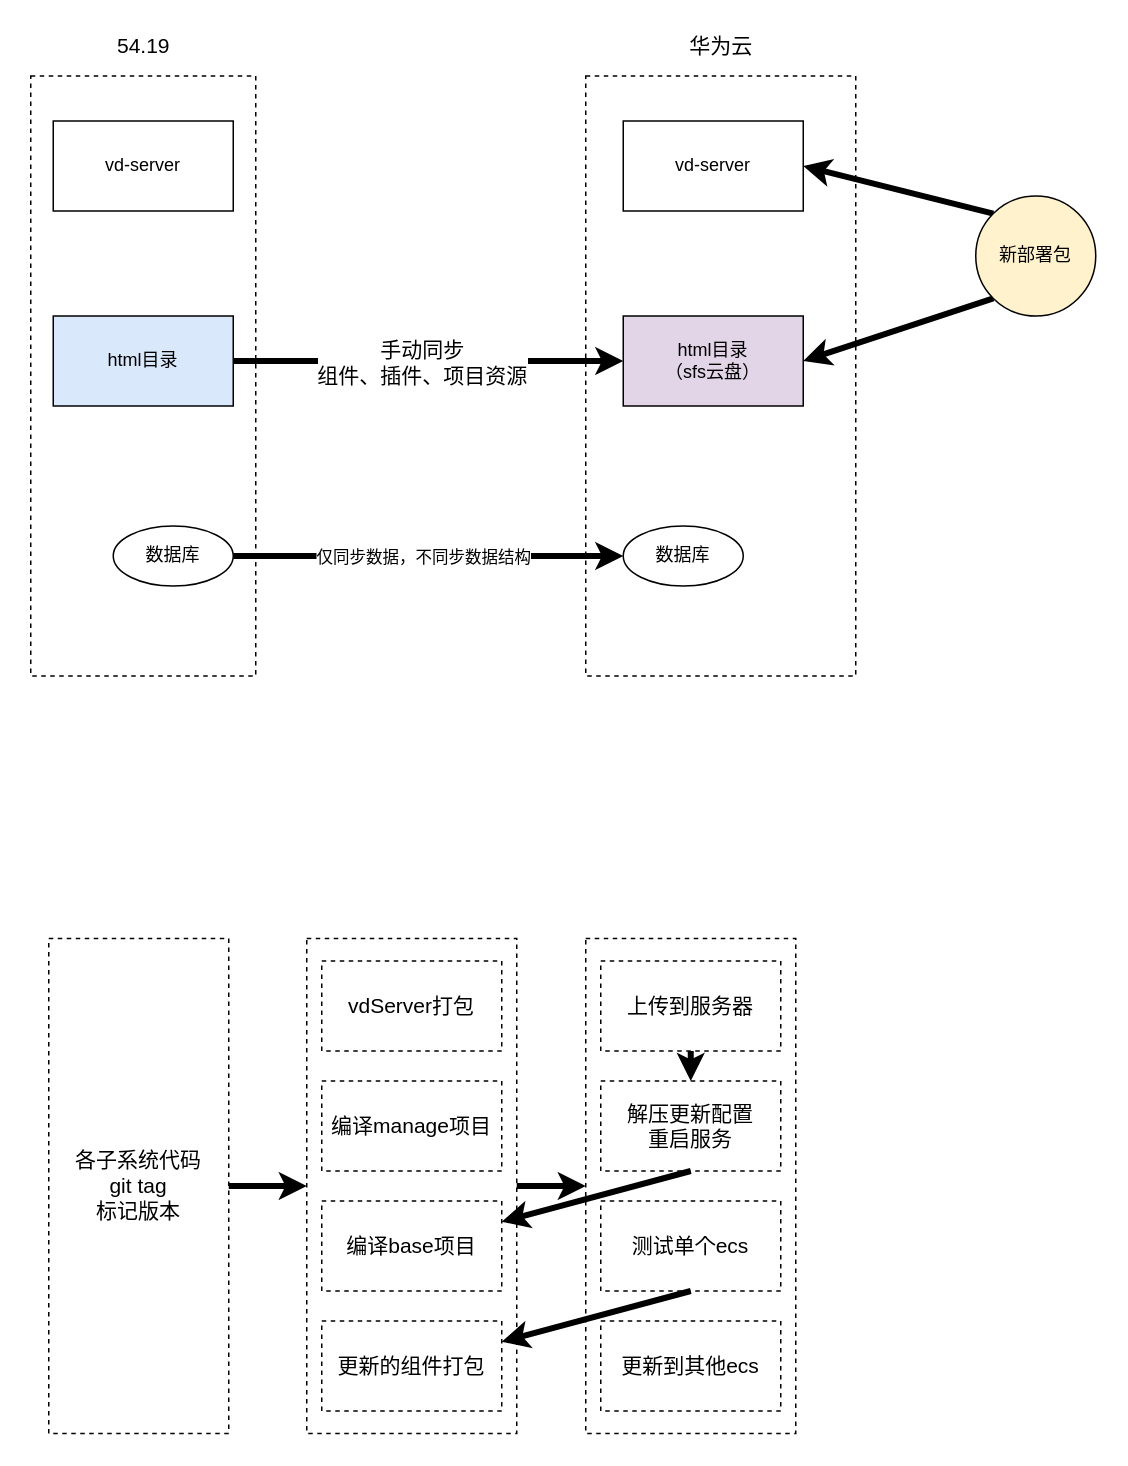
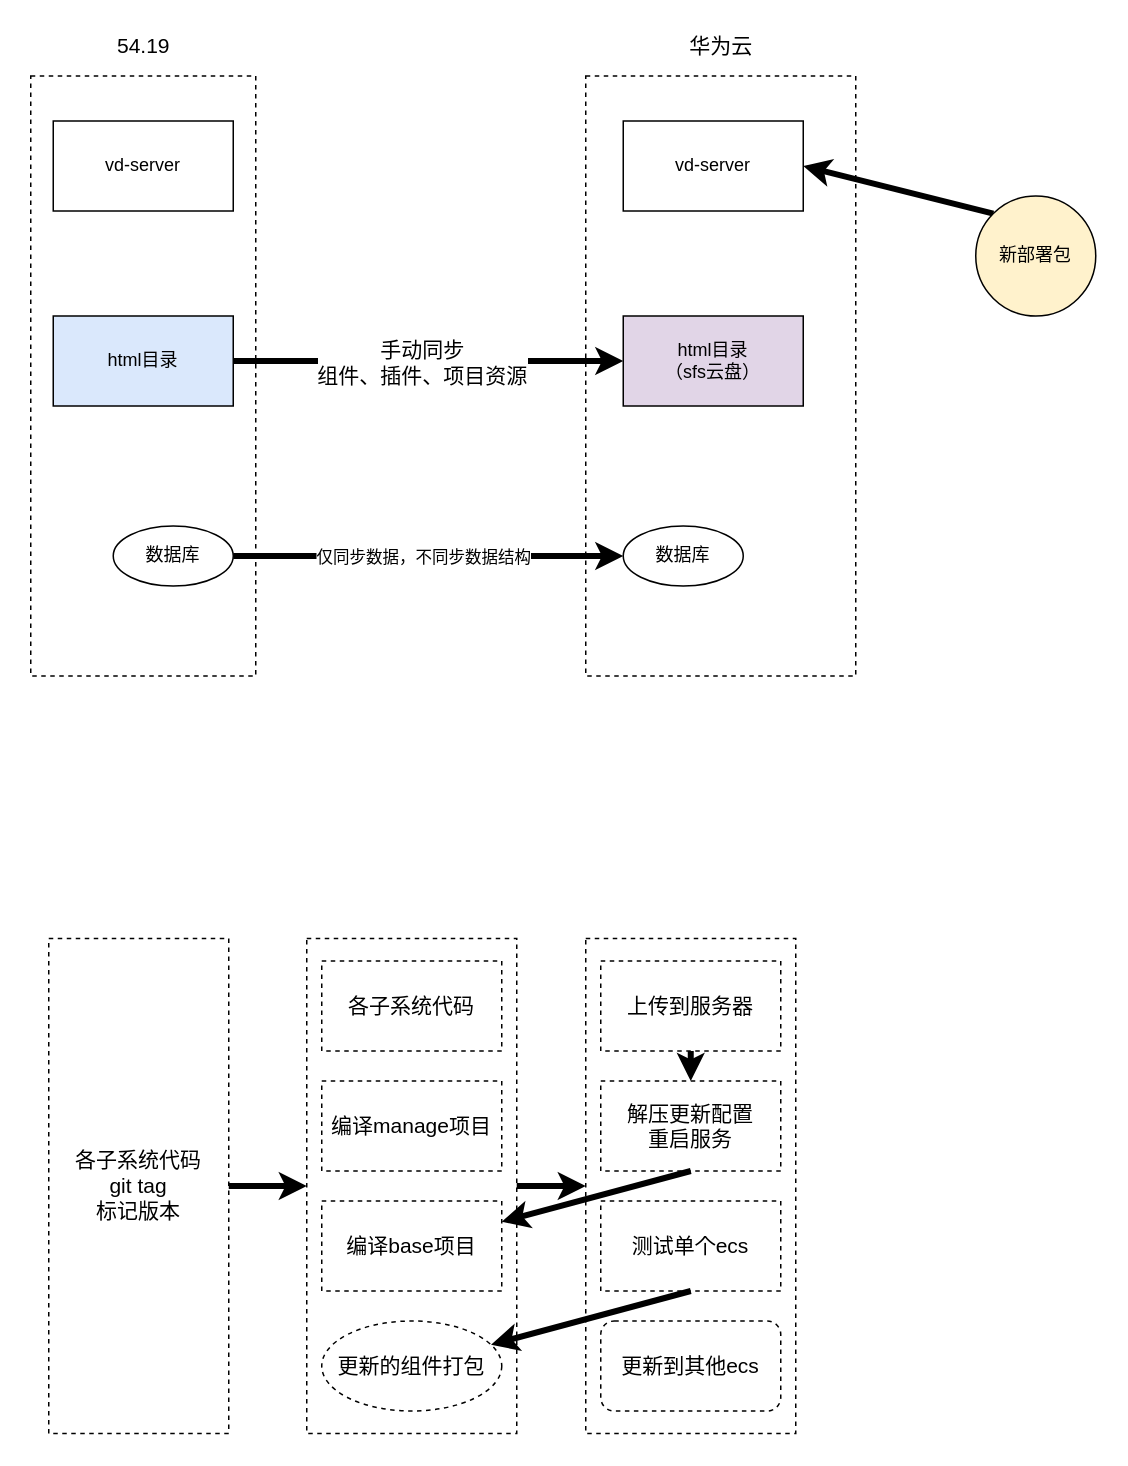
edge "新部署包" -> "html目录 （sfs云盘）": removed
node "vdServer打包": label "vdServer打包" -> "各子系统代码"
node "更新的组件打包": shape rectangle -> ellipse
node "更新到其他ecs": shape rectangle -> rounded rectangle
